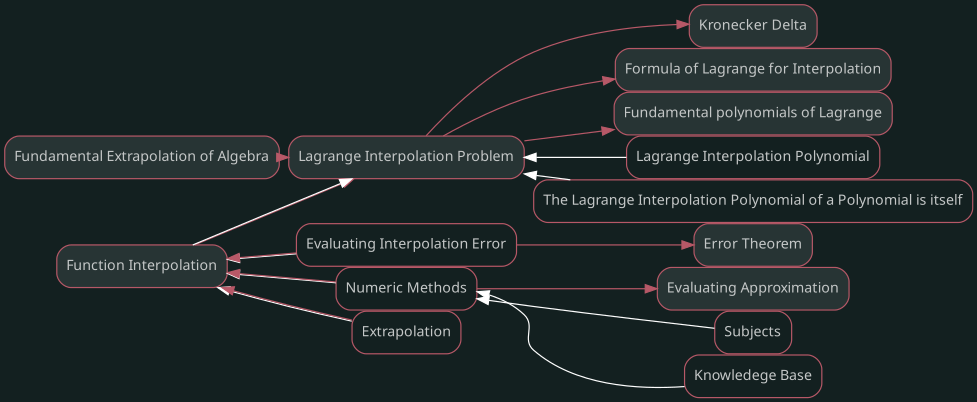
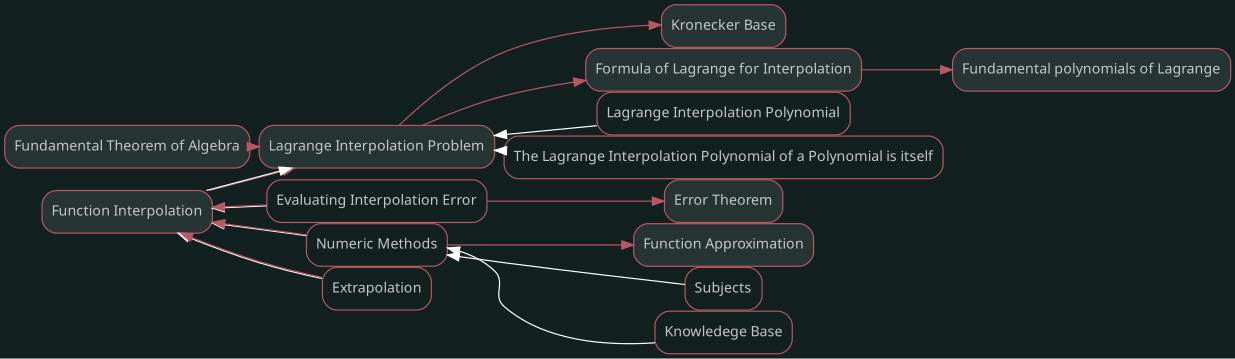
node "Kronecker Delta": label "Kronecker Delta" -> "Kronecker Base"
edge "Lagrange Interpolation Problem" -> "Fundamental polynomials of Lagrange": now "Formula of Lagrange for Interpolation" -> "Fundamental polynomials of Lagrange"
node "Fundamental Extrapolation of Algebra": label "Fundamental Extrapolation of Algebra" -> "Fundamental Theorem of Algebra"
node "Evaluating Approximation": label "Evaluating Approximation" -> "Function Approximation"
